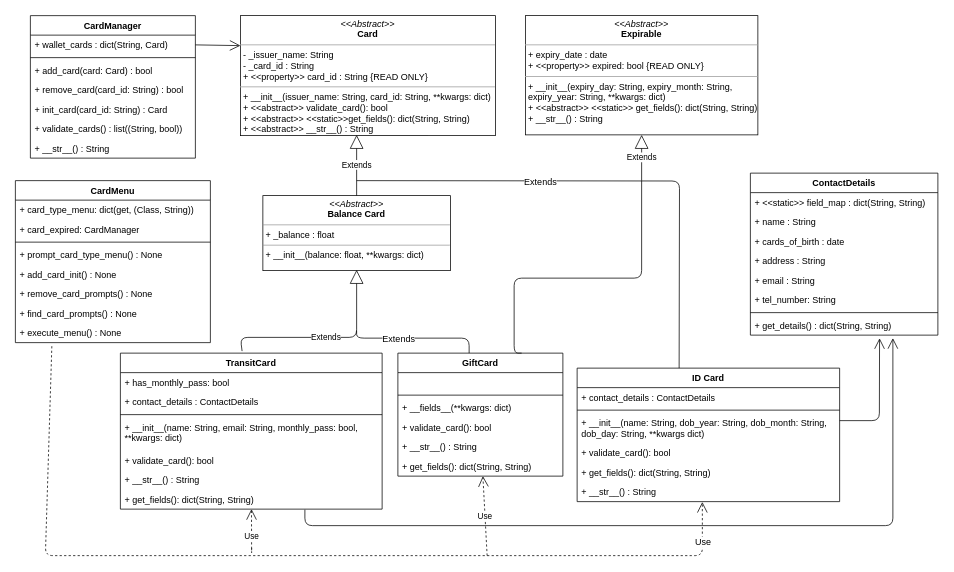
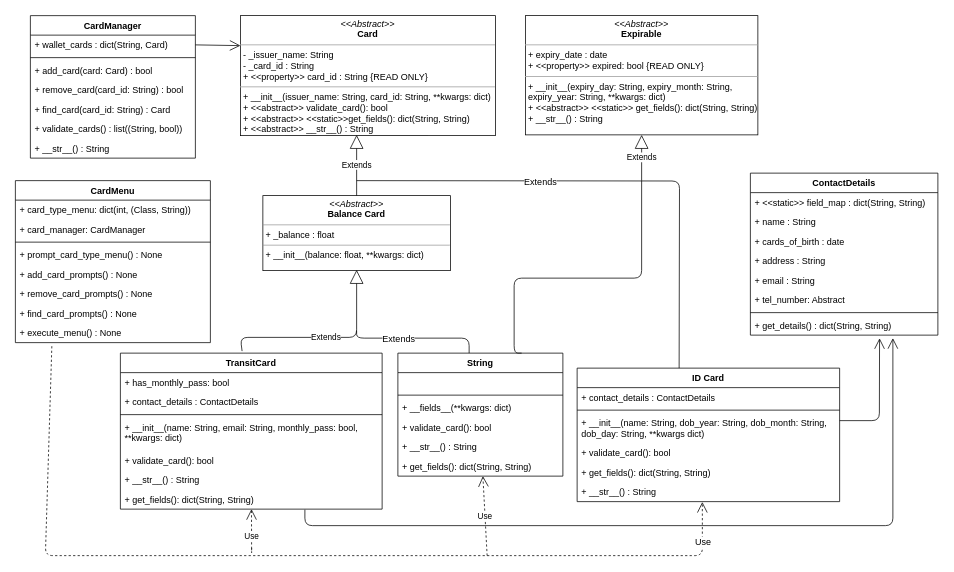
node "+ init_card(card_id: String) : Card": label "+ init_card(card_id: String) : Card" -> "+ find_card(card_id: String) : Card"
node "+ card_type_menu: dict(get, (Class, String))": label "+ card_type_menu: dict(get, (Class, String))" -> "+ card_type_menu: dict(int, (Class, String))"
node "+ card_expired: CardManager": label "+ card_expired: CardManager" -> "+ card_manager: CardManager"
node "+ add_card_init() : None": label "+ add_card_init() : None" -> "+ add_card_prompts() : None"
node "+ tel_number: String": label "+ tel_number: String" -> "+ tel_number: Abstract"
node "GiftCard": label "GiftCard" -> "String"
